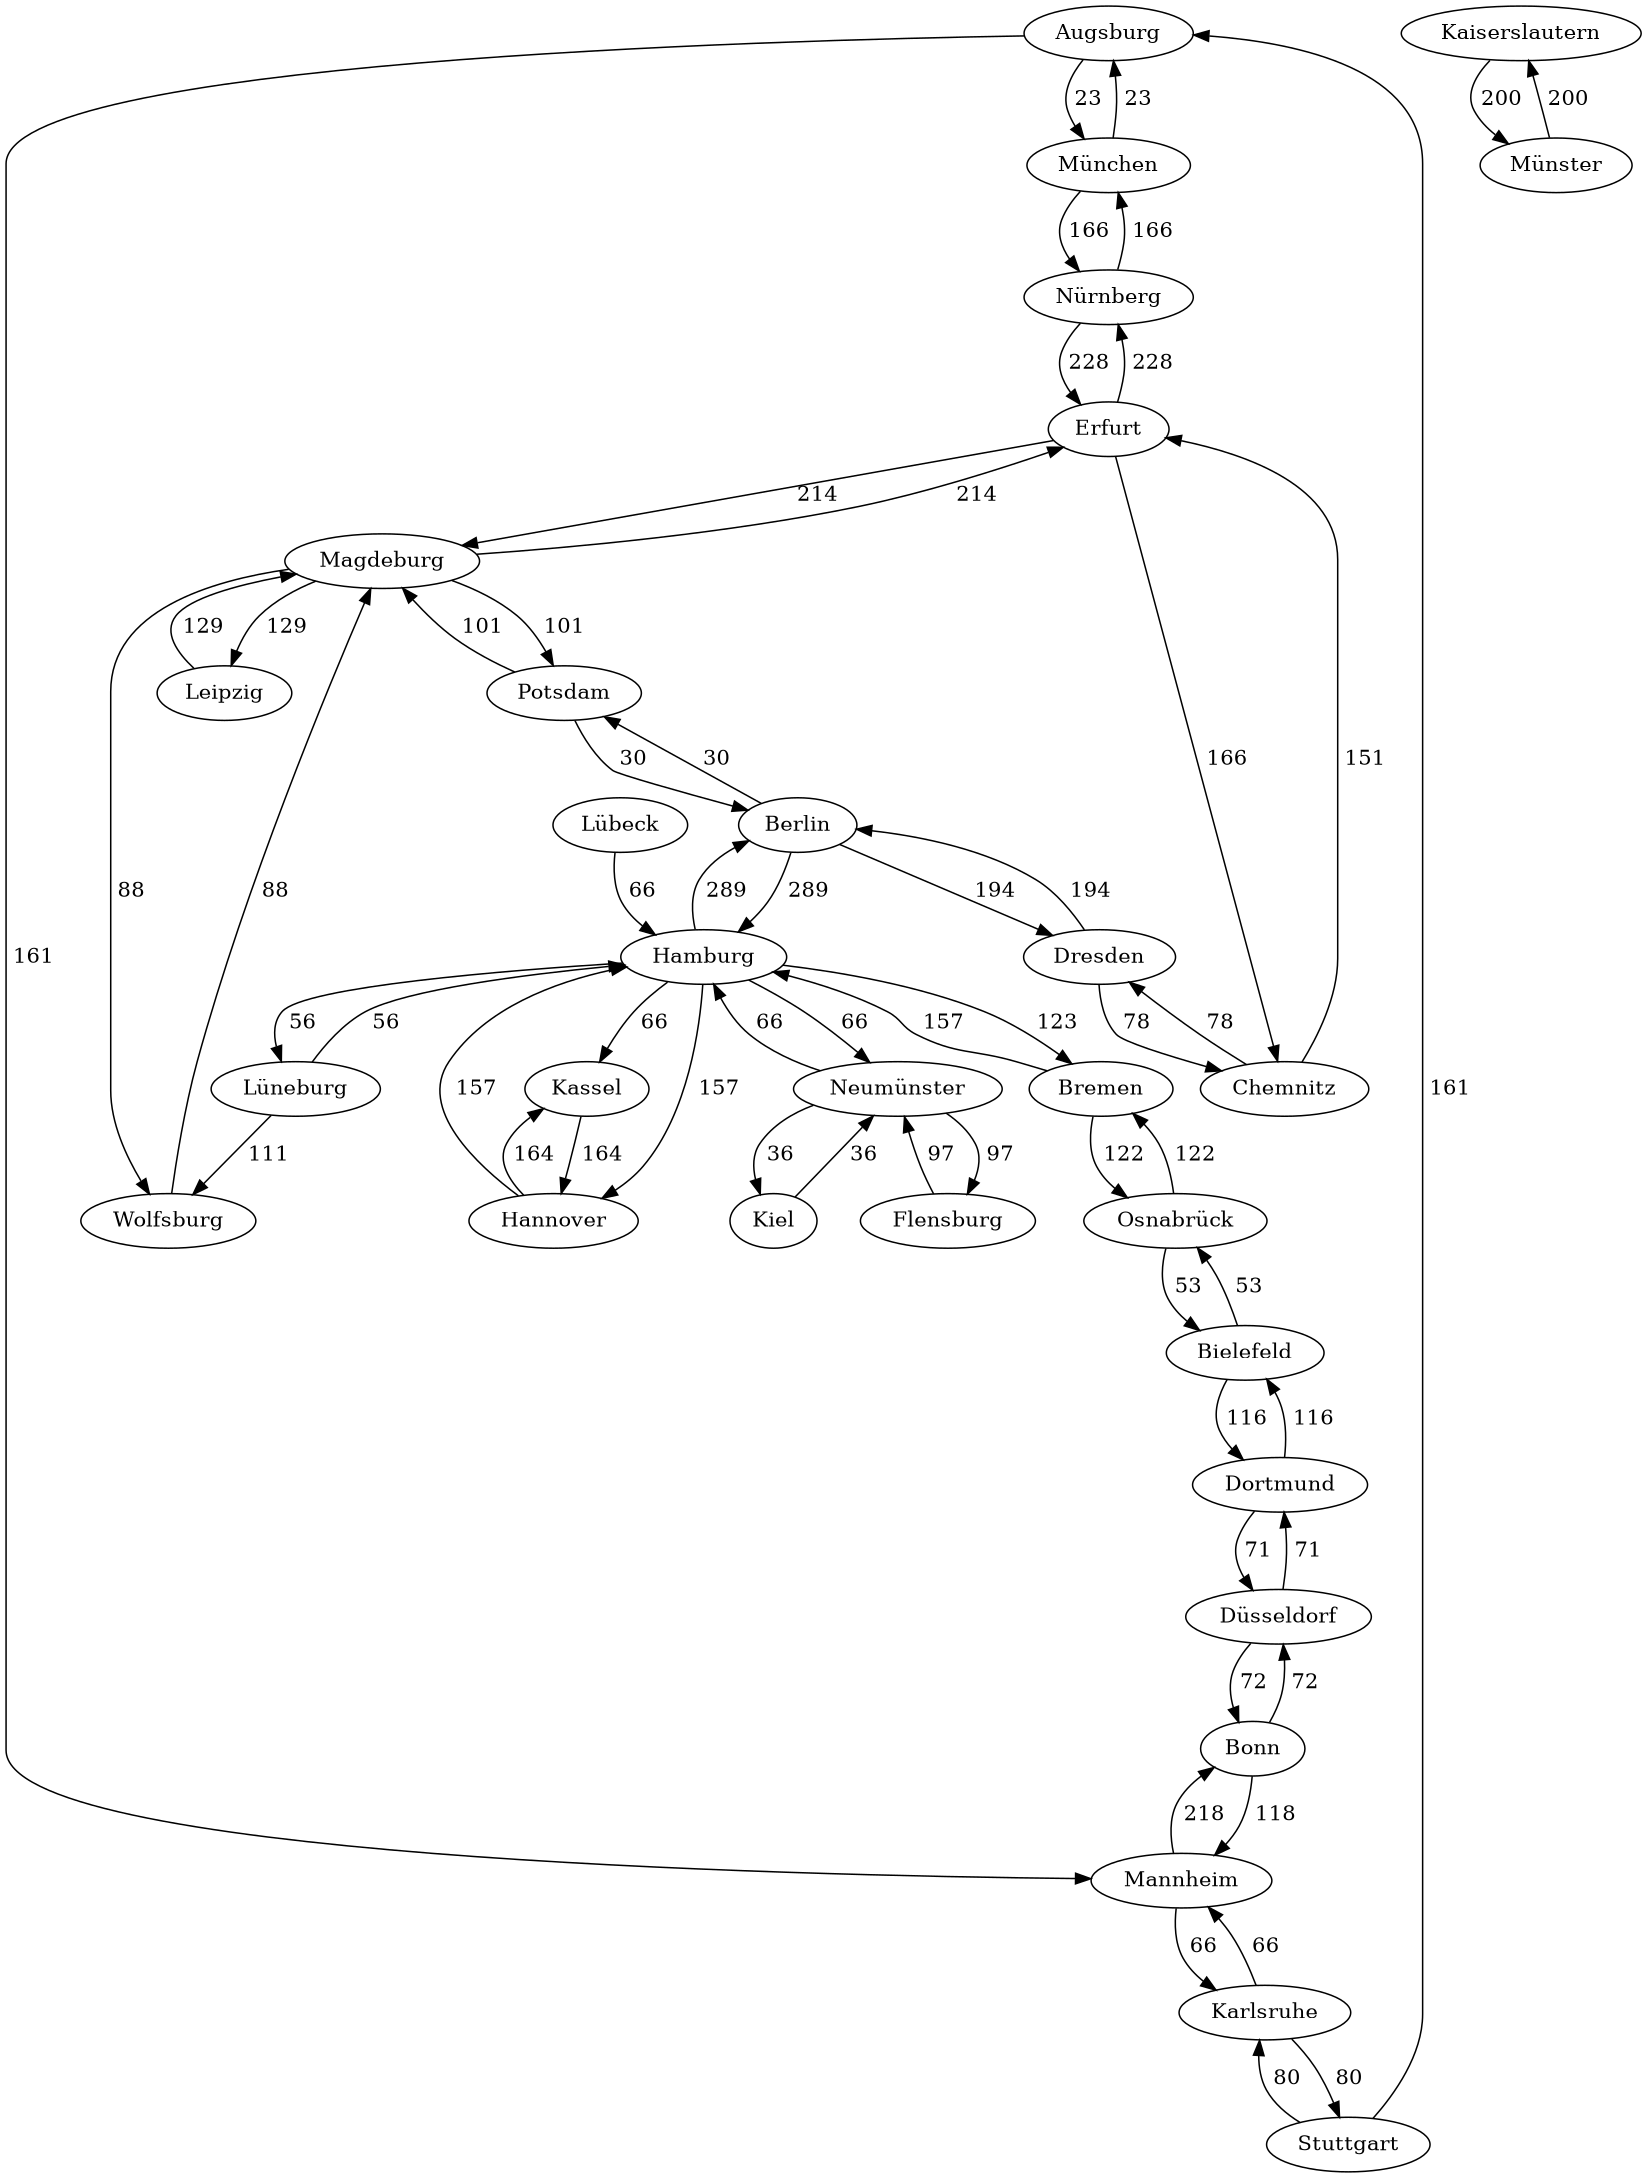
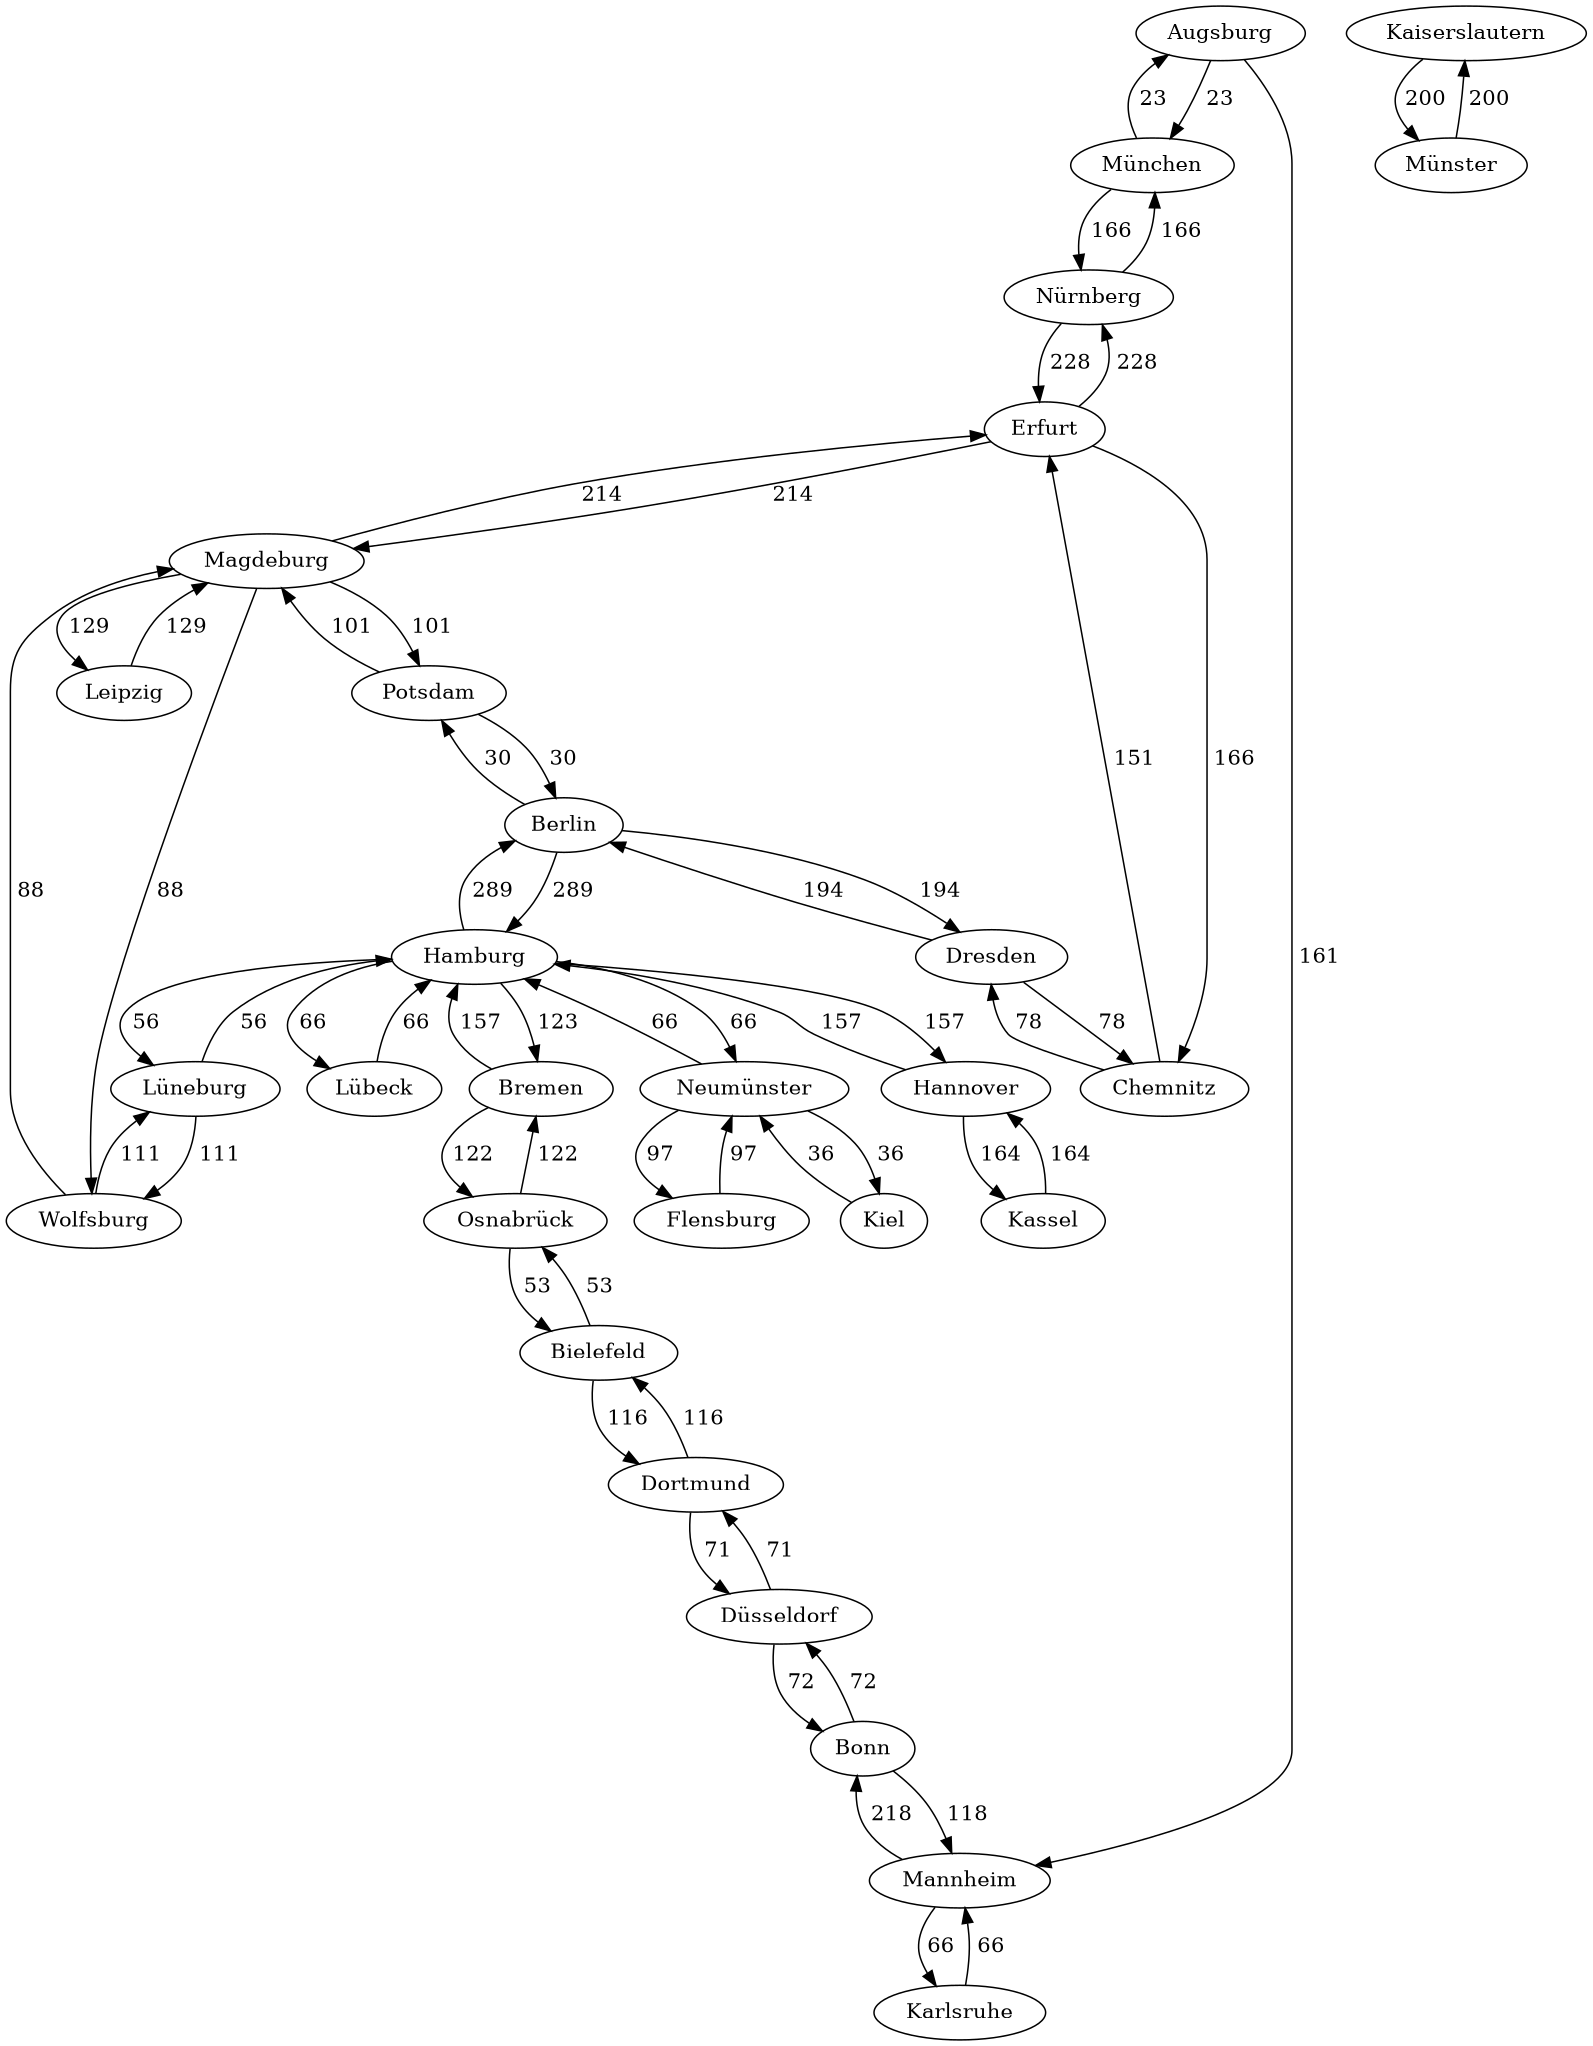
edge "Hamburg" -> "Kassel": now "Hamburg" -> "Lübeck"
edge "Wolfsburg" -> "Lüneburg": added, label "111"
node "Stuttgart": removed
